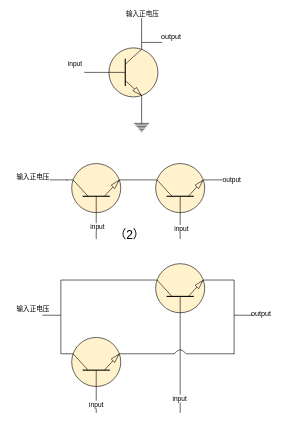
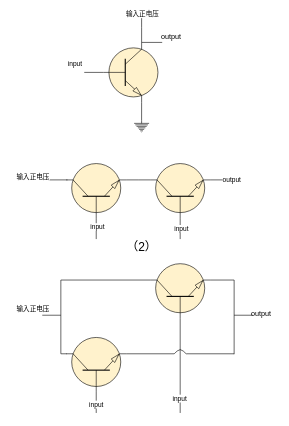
node "（2）": moved (130, 234) -> (142, 246)
